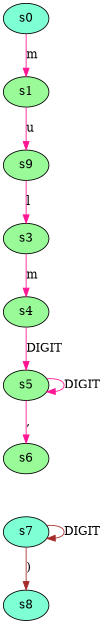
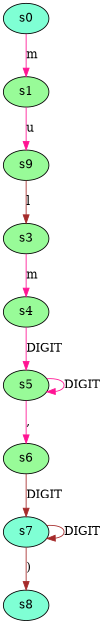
edge "s9" -> "s3": color deeppink -> brown
edge "s6" -> "s7": added, label "DIGIT"
